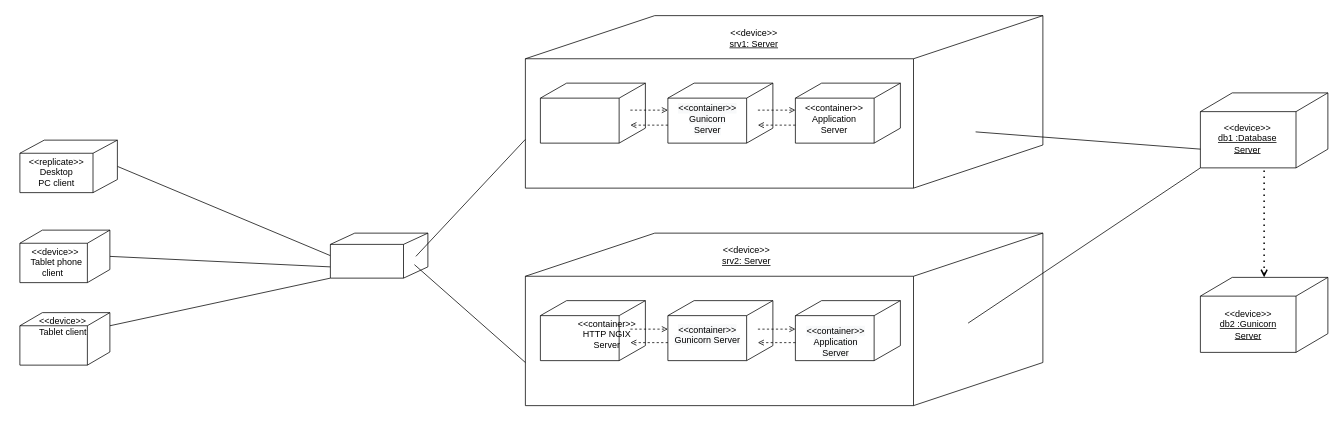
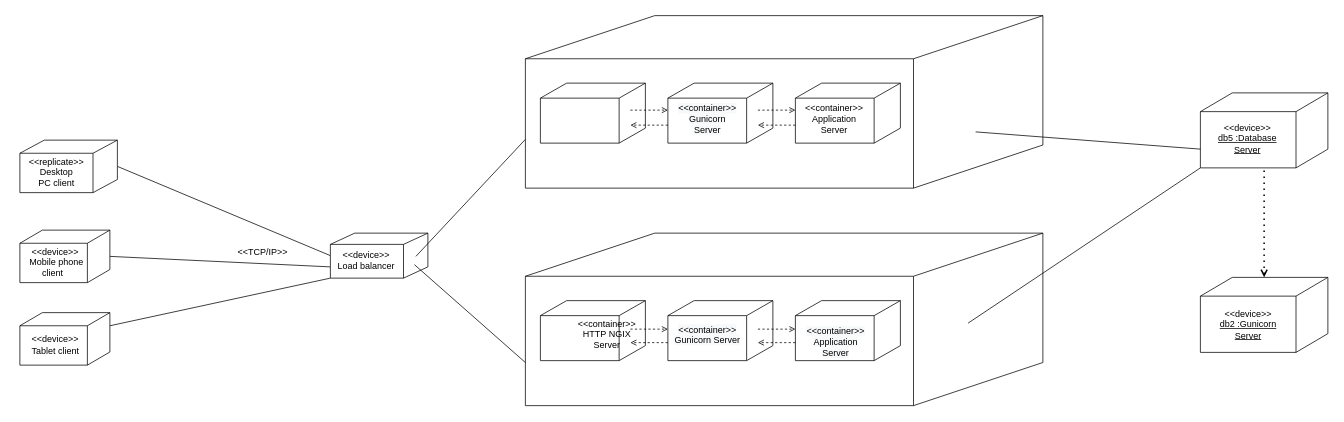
node "<<device>> srv1: Server": removed
node "<<device>>db1 :Database Server": label "<<device>>db1 :Database Server" -> "<<device>>db5 :Database Server"
node "<<TCP/IP>>": added
node "<<device>> srv2: Server": removed
node "<<device>>Load balancer": added
node "<<device>> Tablet phone client": label "<<device>> Tablet phone client" -> "<<device>> Mobile phone client"
node "<<device>> Tablet client": moved (60, 326) -> (53, 345)
